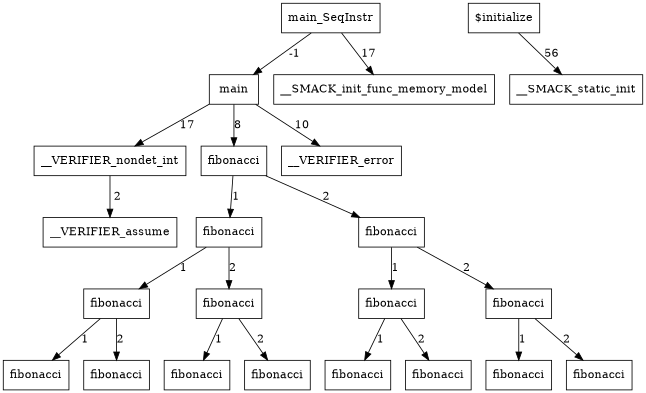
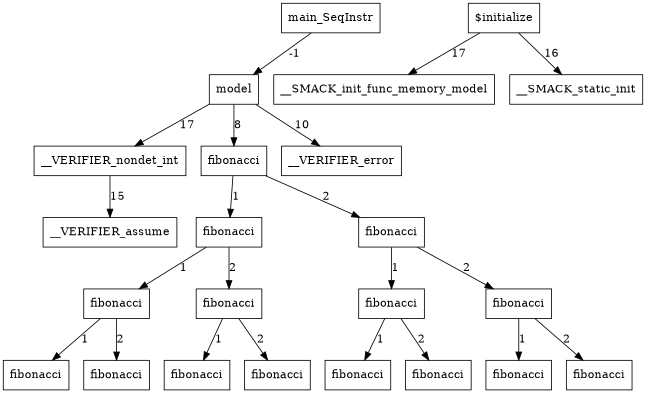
edge "main_SeqInstr" -> "__SMACK_init_func_memory_model": now "$initialize" -> "__SMACK_init_func_memory_model"
edge "$initialize" -> "__SMACK_static_init": label "56" -> "16"
node "main": label "main" -> "model"
edge "__VERIFIER_nondet_int" -> "__VERIFIER_assume": label "2" -> "15"
